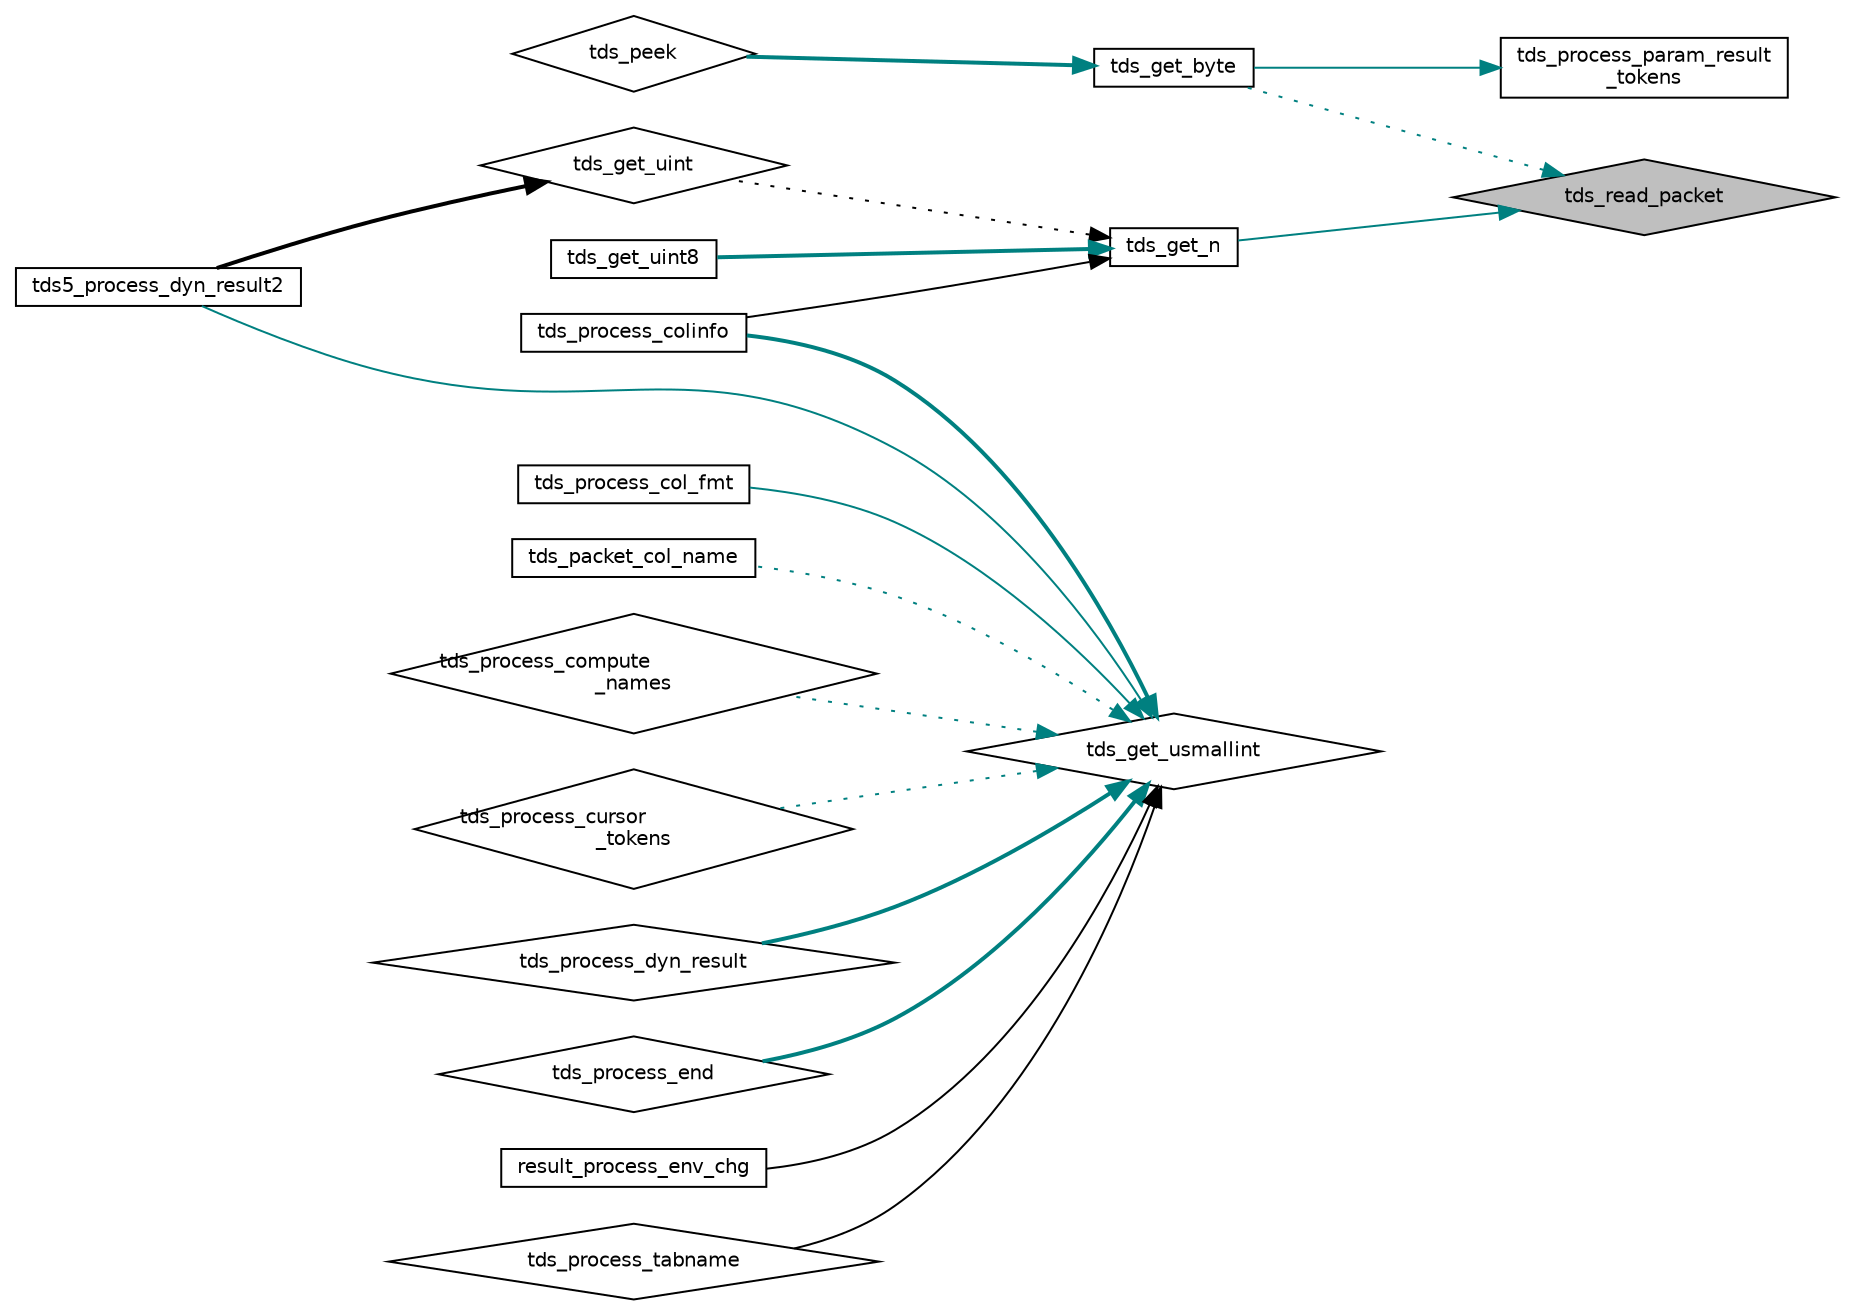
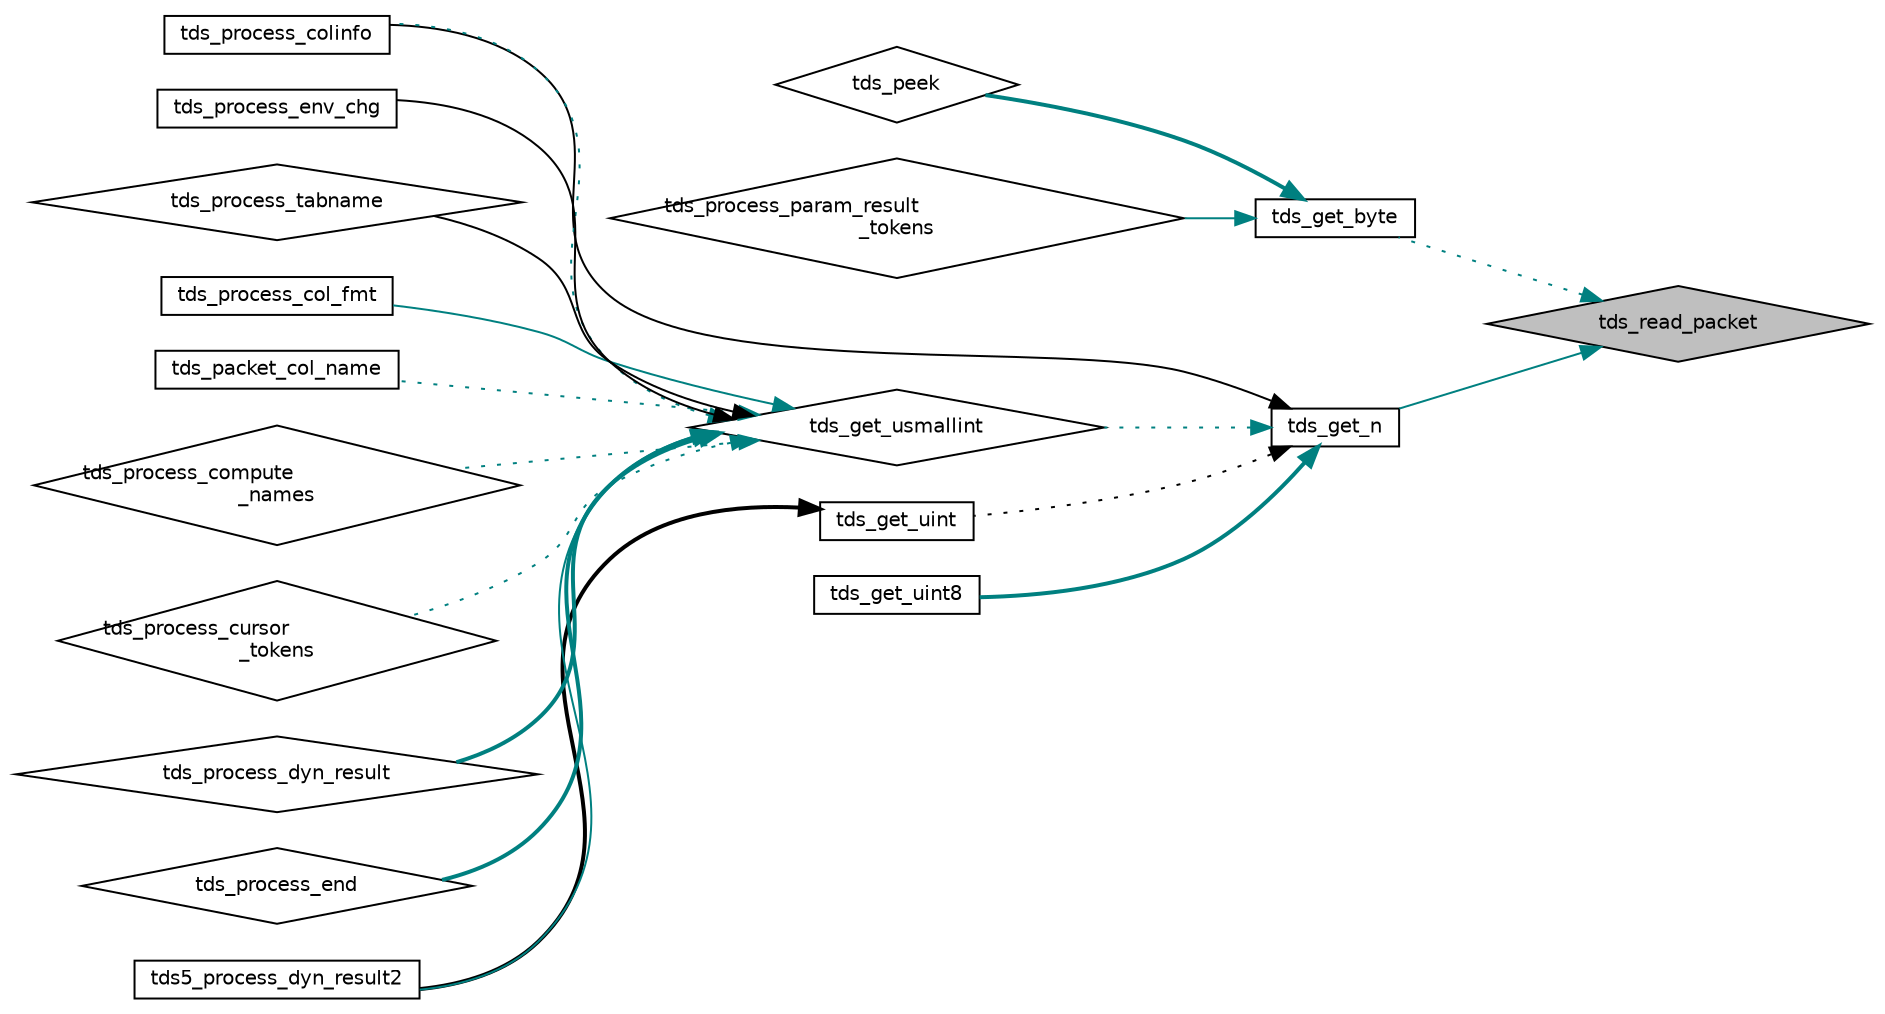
edge "tds_get_byte" -> "tds_process_param_result _tokens": reversed
node "tds_process_param_result _tokens": shape box -> diamond
node "tds_get_uint": shape diamond -> box
edge "tds_get_usmallint" -> "tds_get_n": added
edge "tds_process_colinfo" -> "tds_get_usmallint": style bold -> dotted
node "result_process_env_chg": label "result_process_env_chg" -> "tds_process_env_chg"
